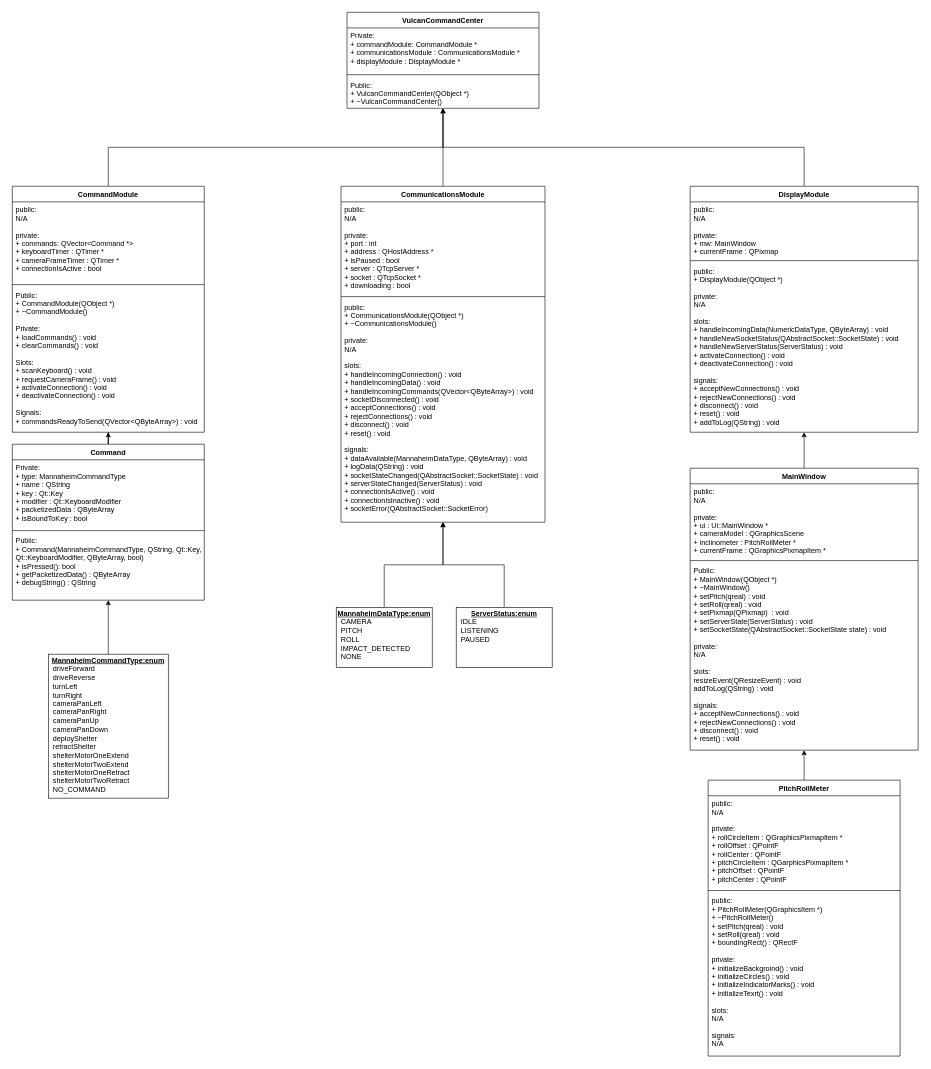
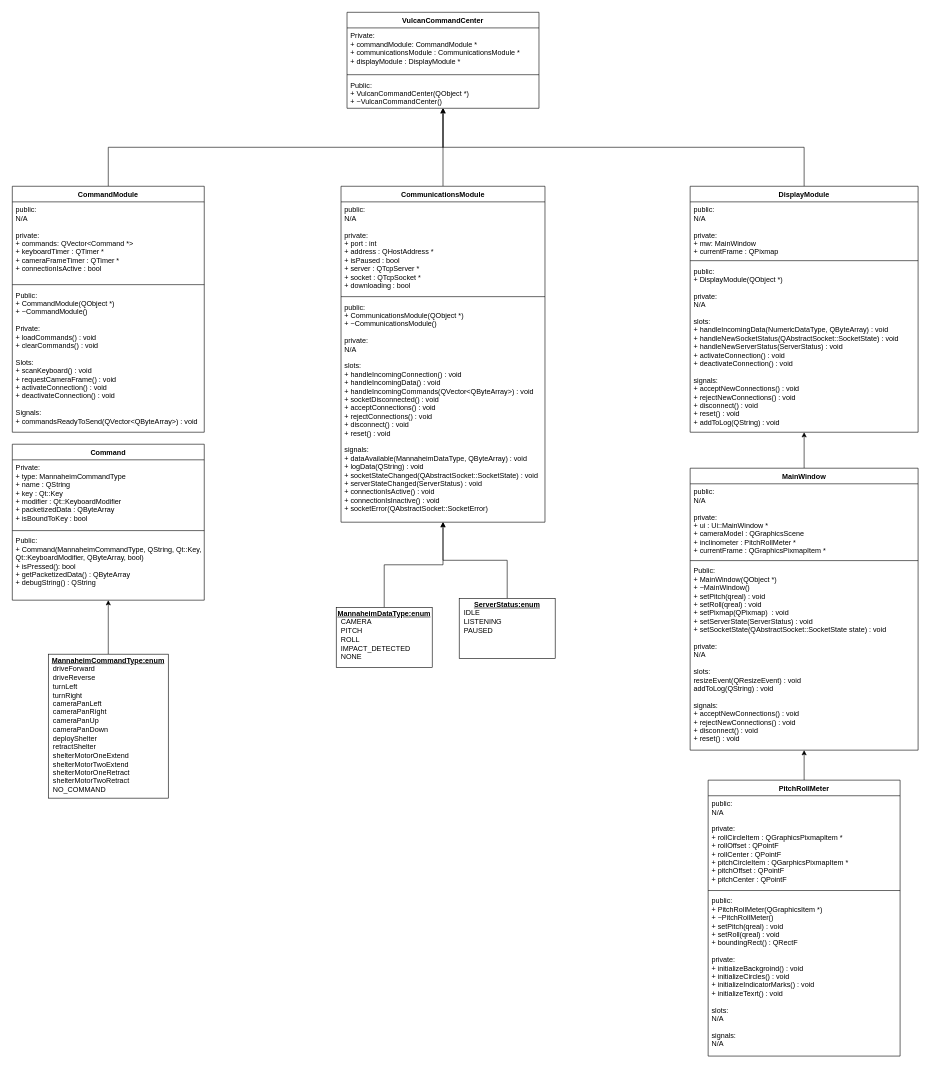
edge "Command" -> "CommandModule": removed
node "ServerStatus:enum IDLE LISTENING PAUSED": moved (504, 638) -> (507, 629)
